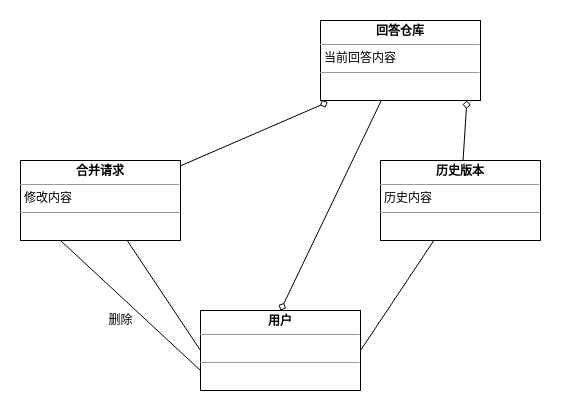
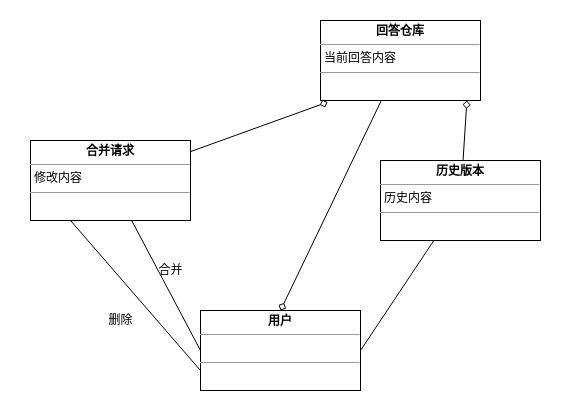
node "合并请求 修改内容": moved (101, 201) -> (111, 181)
node "合并": added
